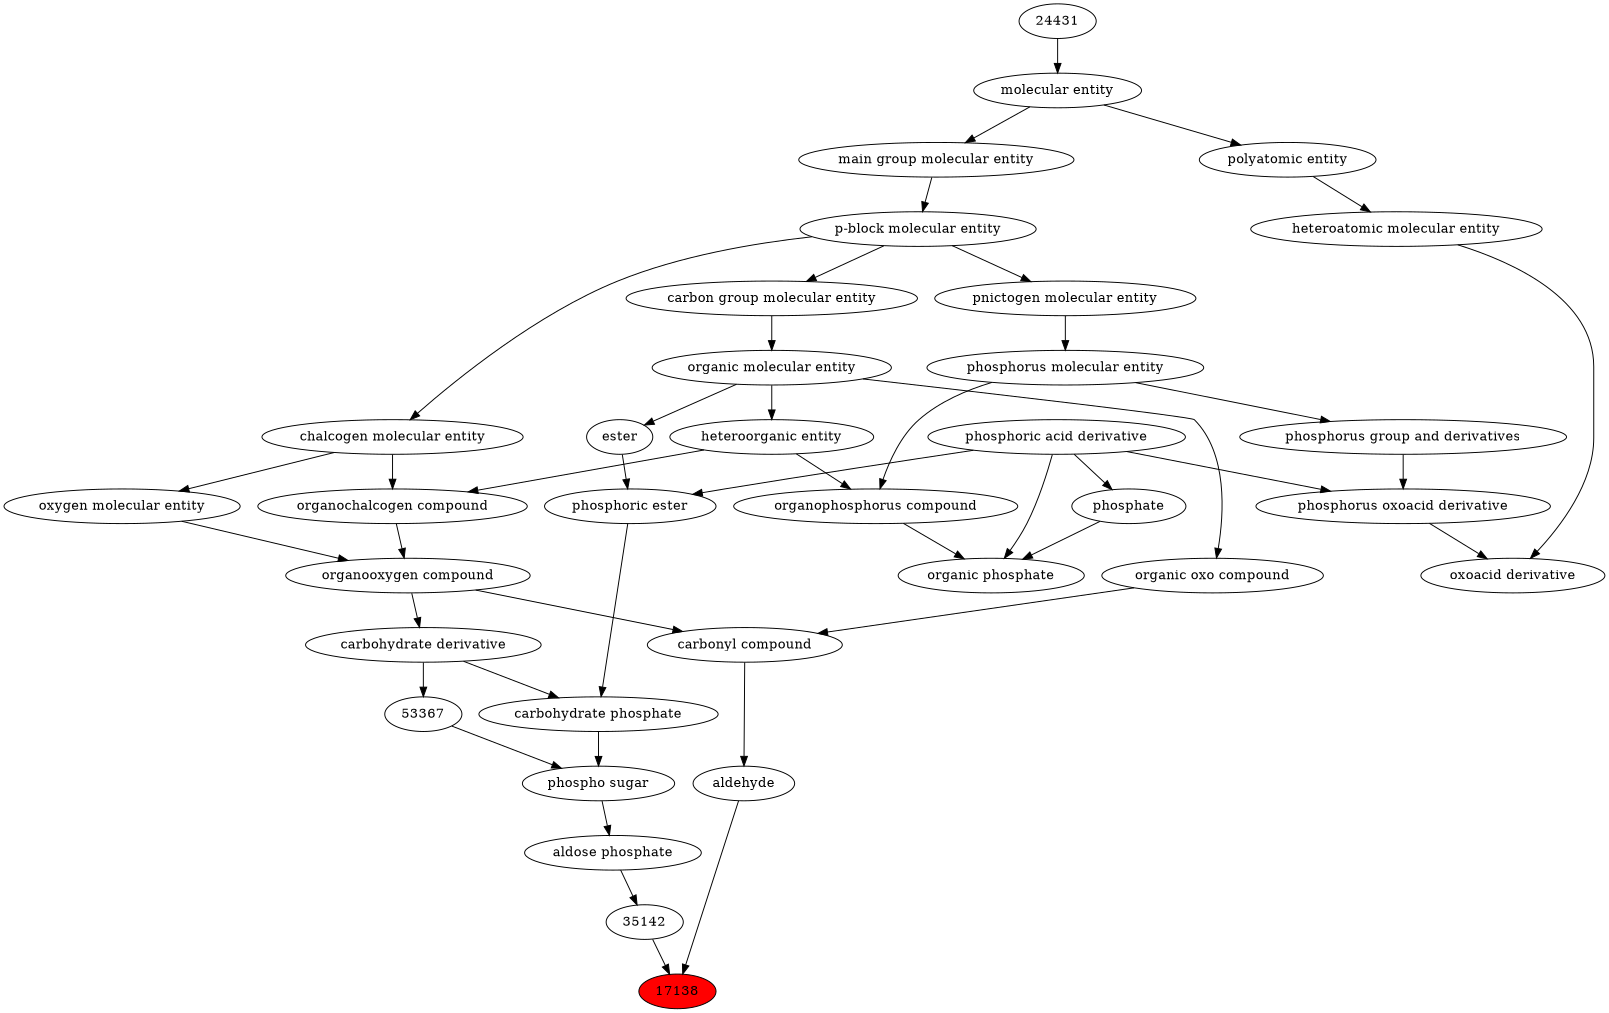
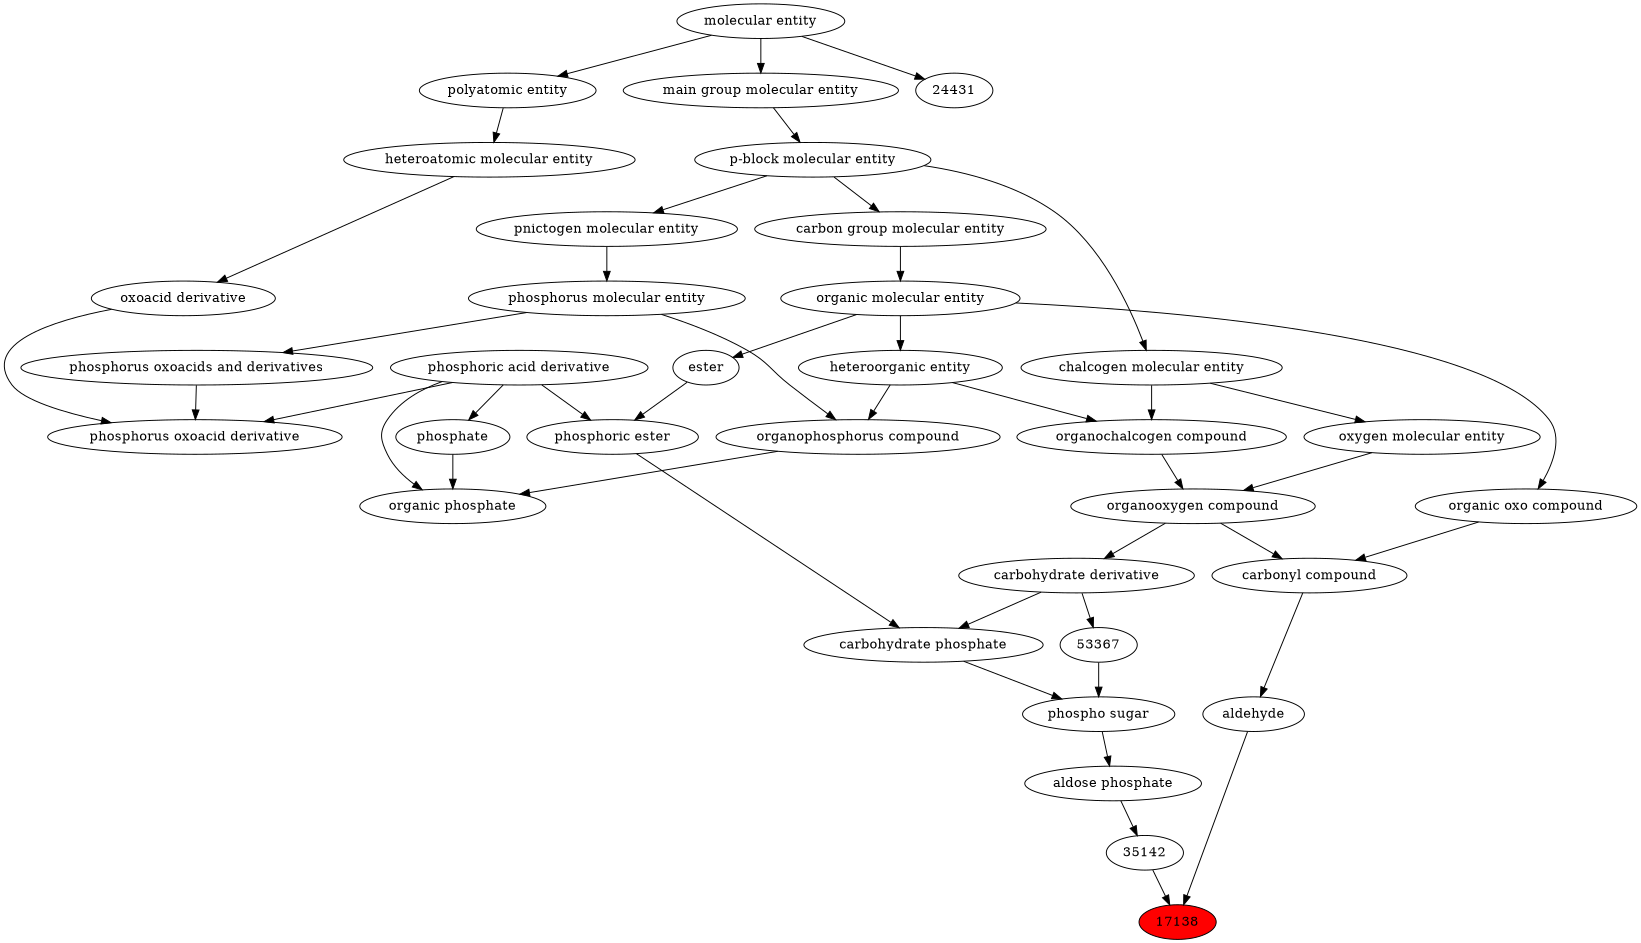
edge "24431" -> "molecular entity": reversed
node "phosphorus group and derivatives": label "phosphorus group and derivatives" -> "phosphorus oxoacids and derivatives"
edge "phosphorus oxoacid derivative" -> "oxoacid derivative": reversed
